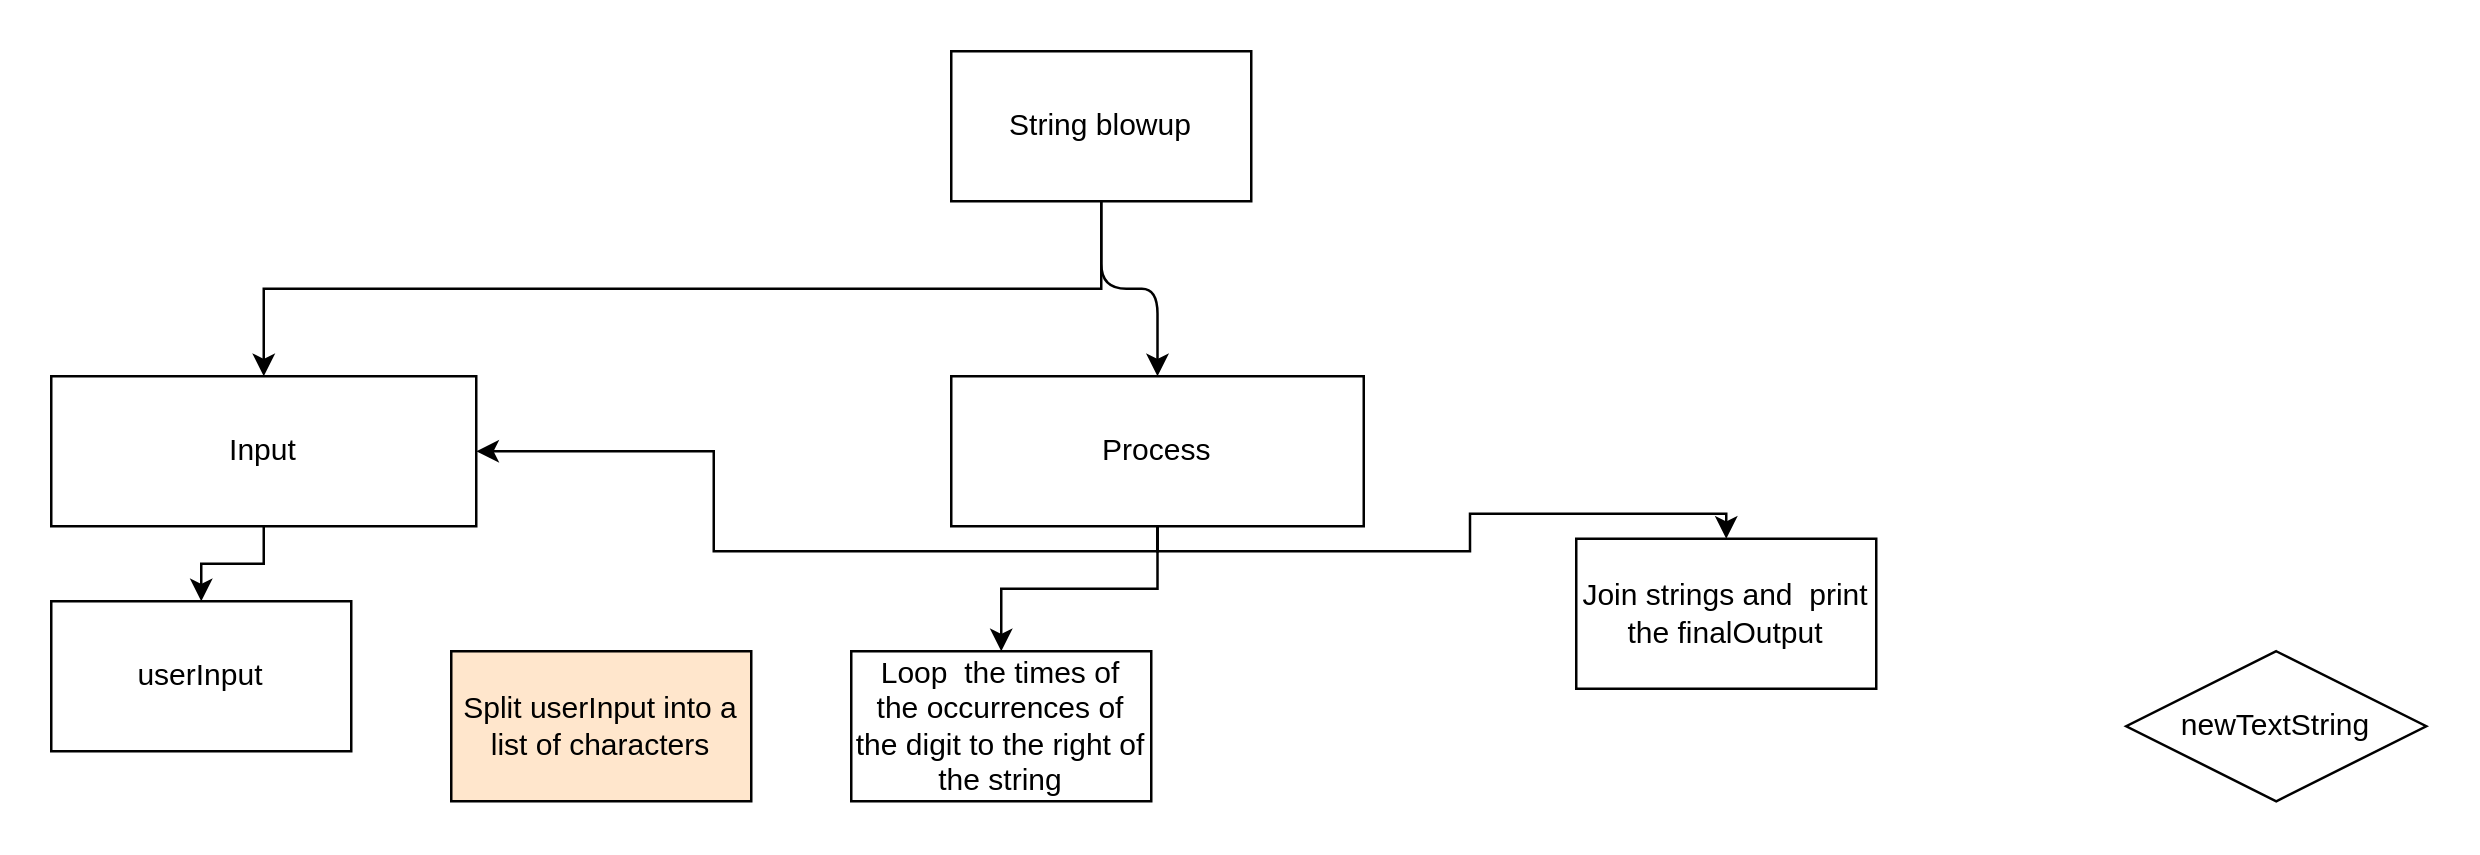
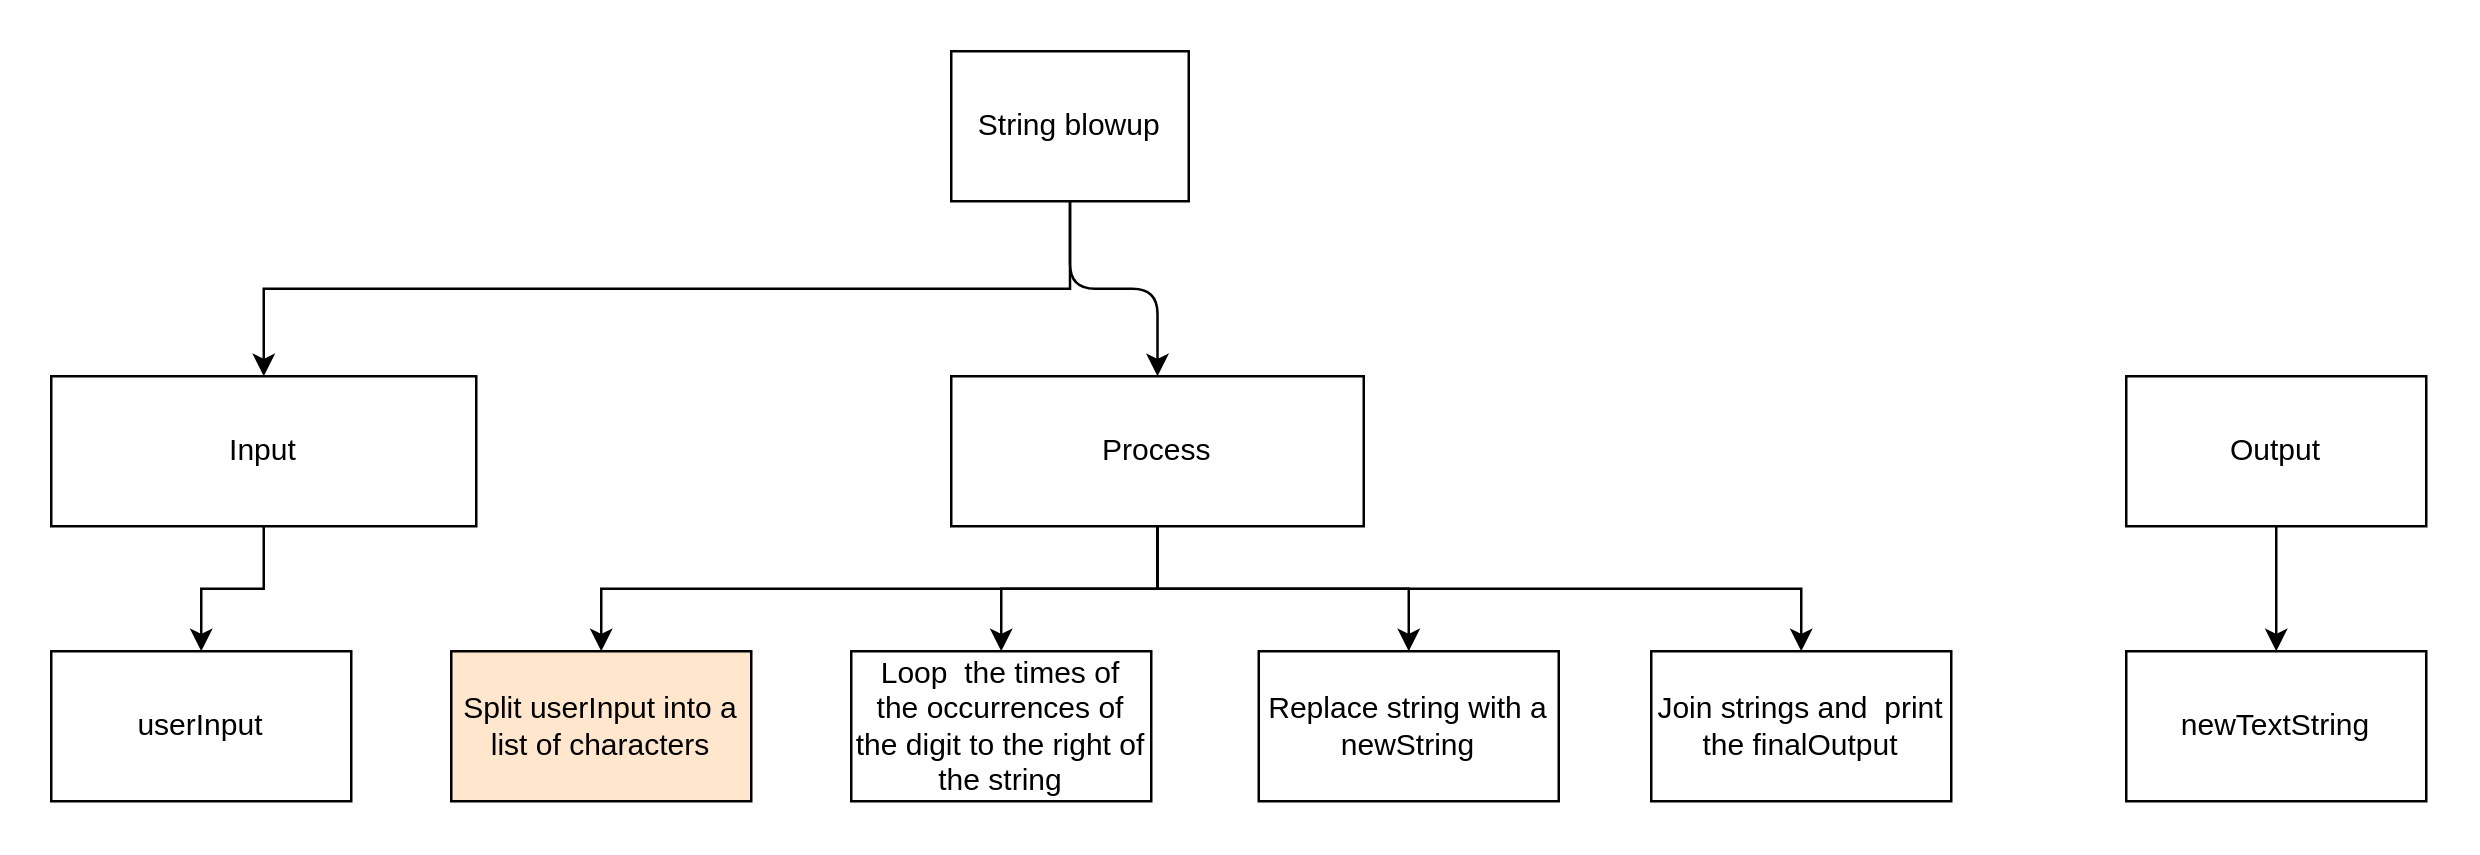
node "String blowup": size 300x150 -> 238x150
node "Output": added
edge "Process" -> "Input": now "Process" -> "Split userInput into a list of characters"
edge "Output" -> "newTextString": added
edge "Process" -> "Replace string with a newString": added
node "Join strings and print the finalOutput": moved (1726, 614) -> (1801, 726)
node "userInput": moved (201, 676) -> (201, 726)
node "Replace string with a newString": added
node "newTextString": shape diamond -> rectangle
